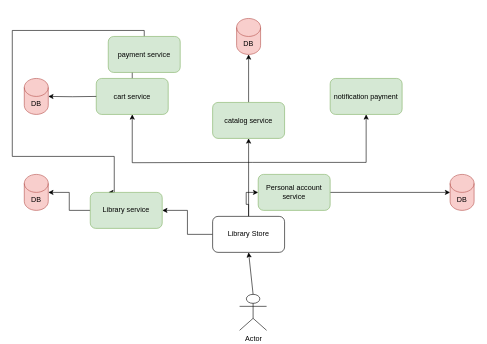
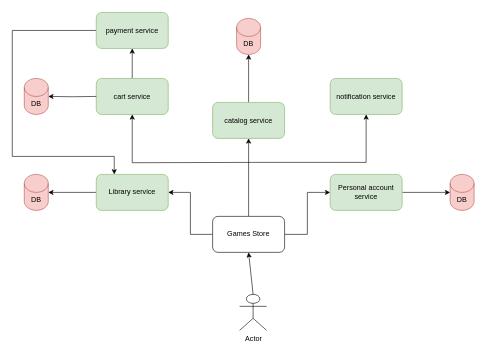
node "payment service": moved (144, 54) -> (132, 30)
node "notification payment": label "notification payment" -> "notification service"
node "Personal account service": moved (294, 192) -> (366, 192)
node "Library service": moved (126, 210) -> (132, 192)
node "Library Store": label "Library Store" -> "Games Store"
